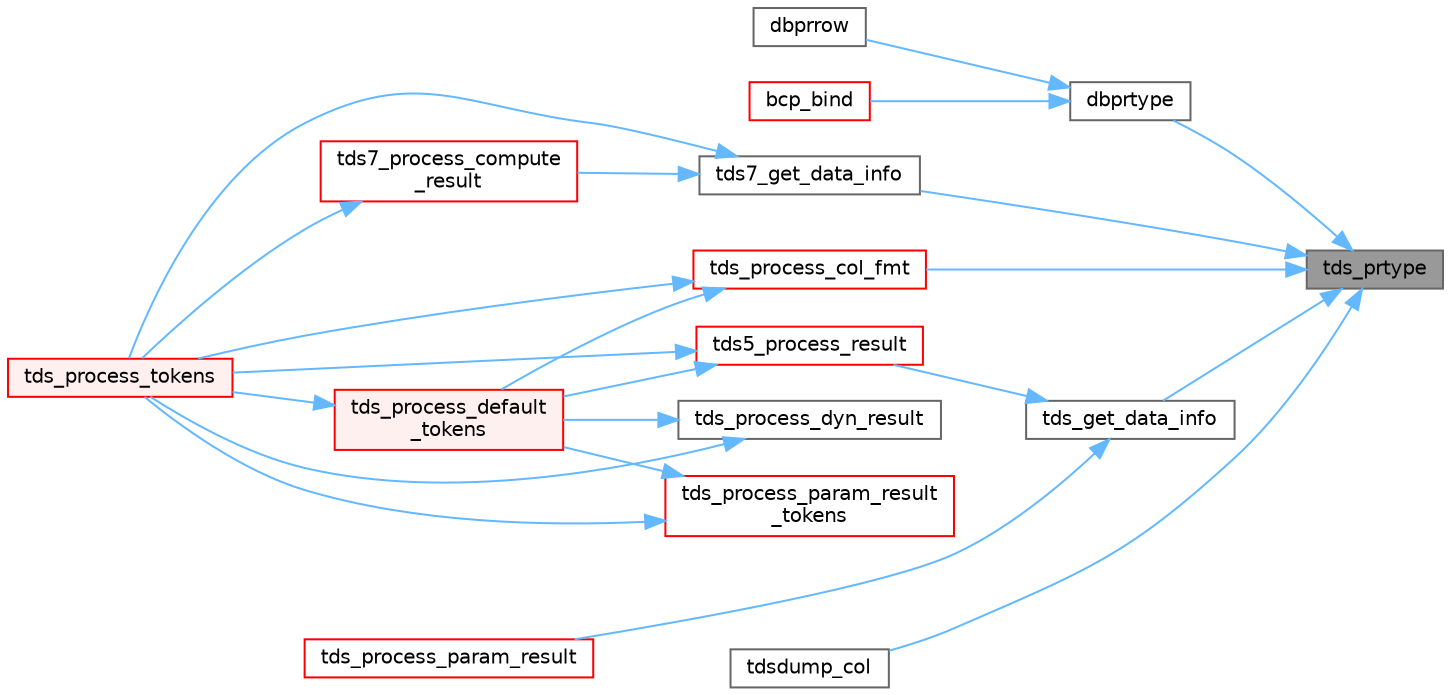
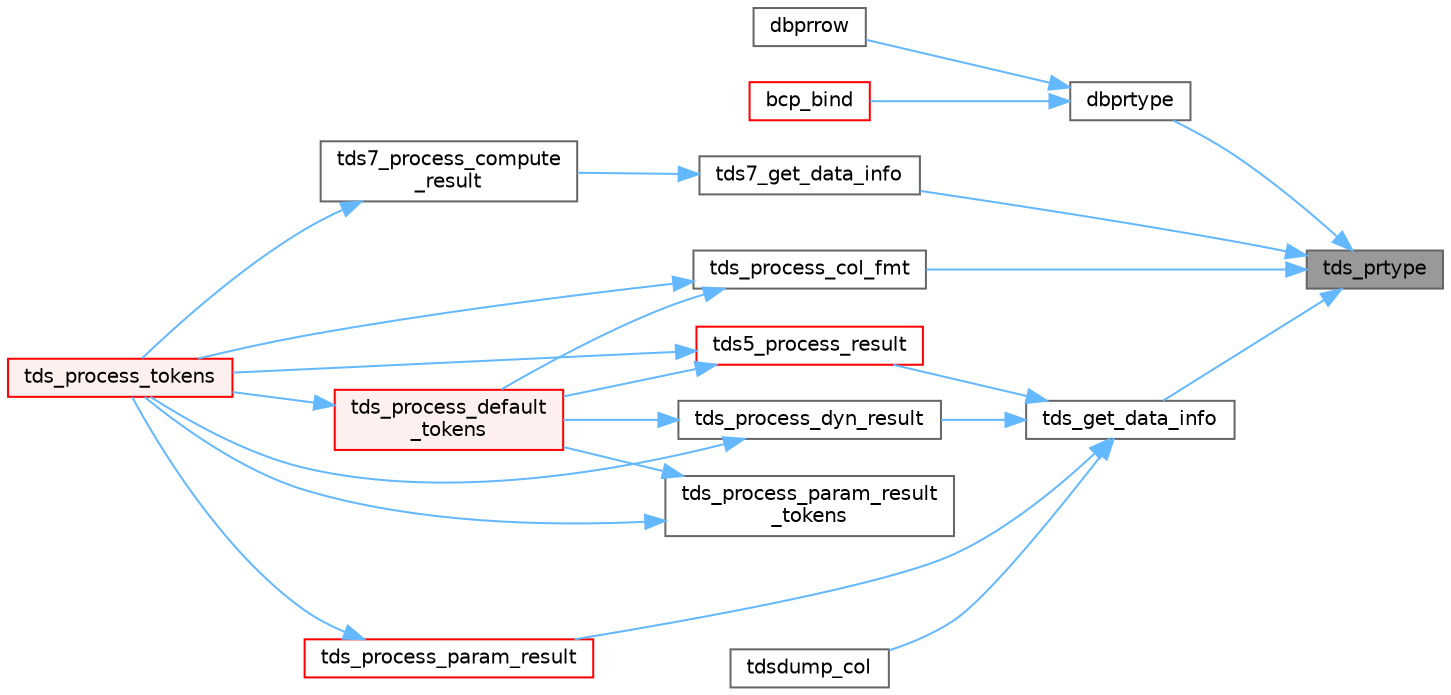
edge "tds_process_tokens" -> "tds7_get_data_info": now "tds_process_tokens" -> "tds_process_param_result"
node "tds7_process_compute _result": color red -> grey40
node "tds_process_col_fmt": color red -> grey40
edge "tds_process_dyn_result" -> "tds_get_data_info": added
node "tds_process_param_result _tokens": color red -> grey40
edge "tdsdump_col" -> "tds_prtype": now "tdsdump_col" -> "tds_get_data_info"
